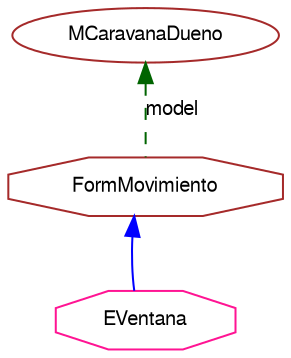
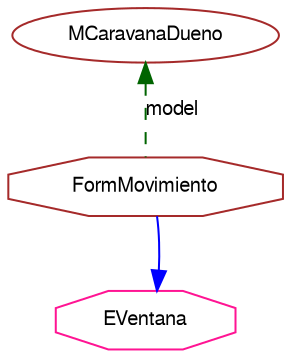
edge "EVentana" -> "FormMovimiento": reversed
